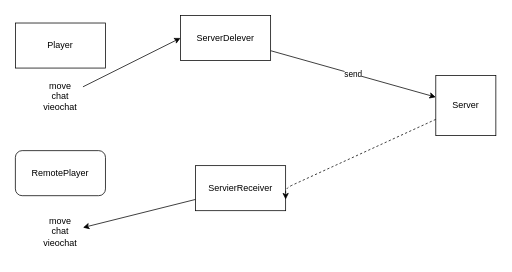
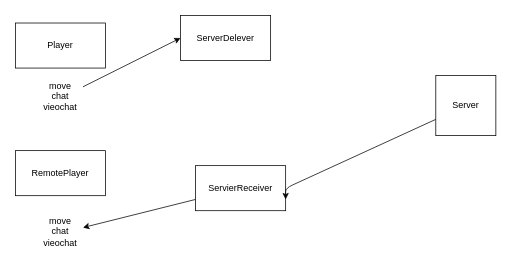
edge "ServerDelever" -> "Server": removed, label "send"
edge "Server" -> "ServierReceiver": style dashed -> solid
node "RemotePlayer": shape rounded rectangle -> rectangle
